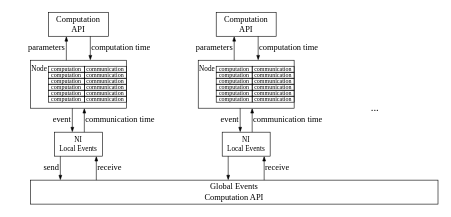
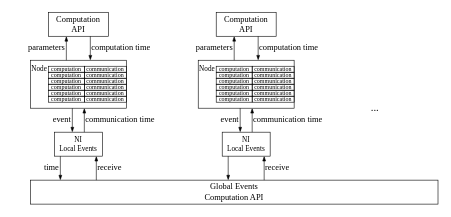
node "send": label "send" -> "time"
